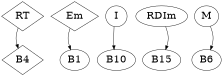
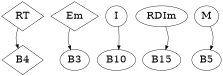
edge "B10" -> "I": reversed
node "B1": label "B1" -> "B3"
node "B6": label "B6" -> "B5"
